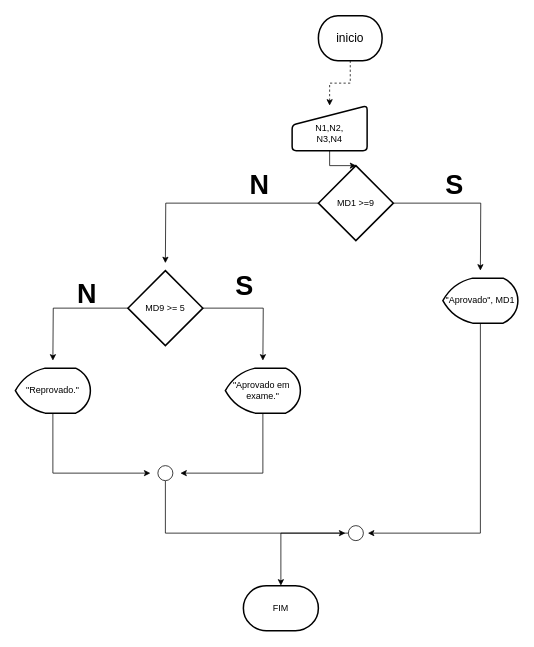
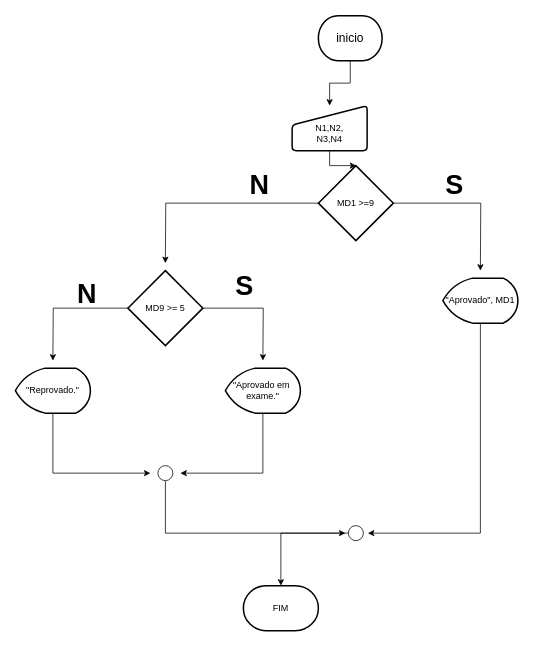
edge "inicio" -> "N1,N2, N3,N4": style dashed -> solid
